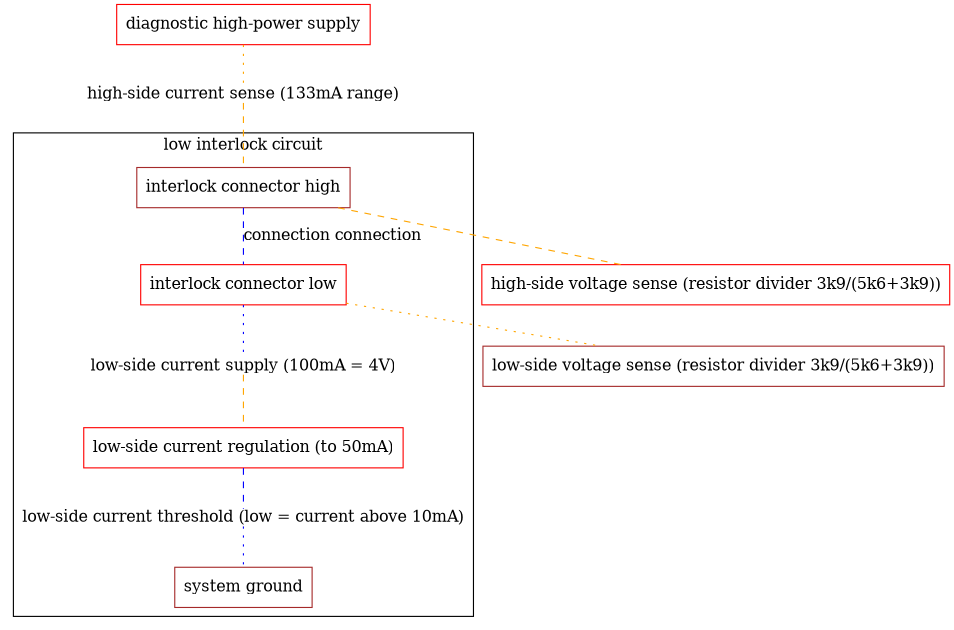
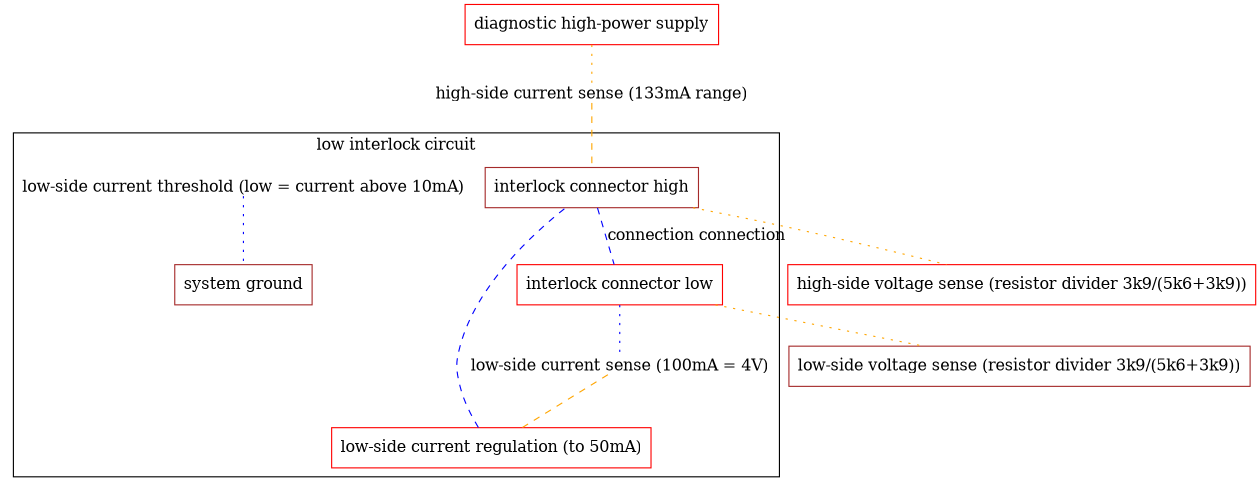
edge "interlock connector high" -- "high-side voltage sense (resistor divider 3k9/(5k6+3k9))": style dashed -> dotted
node "low-side current supply (100mA = 4V)": label "low-side current supply (100mA = 4V)" -> "low-side current sense (100mA = 4V)"
edge "low-side current regulation (to 50mA)" -- "low-side current threshold (low = current above 10mA)": now "low-side current regulation (to 50mA)" -- "interlock connector high"
